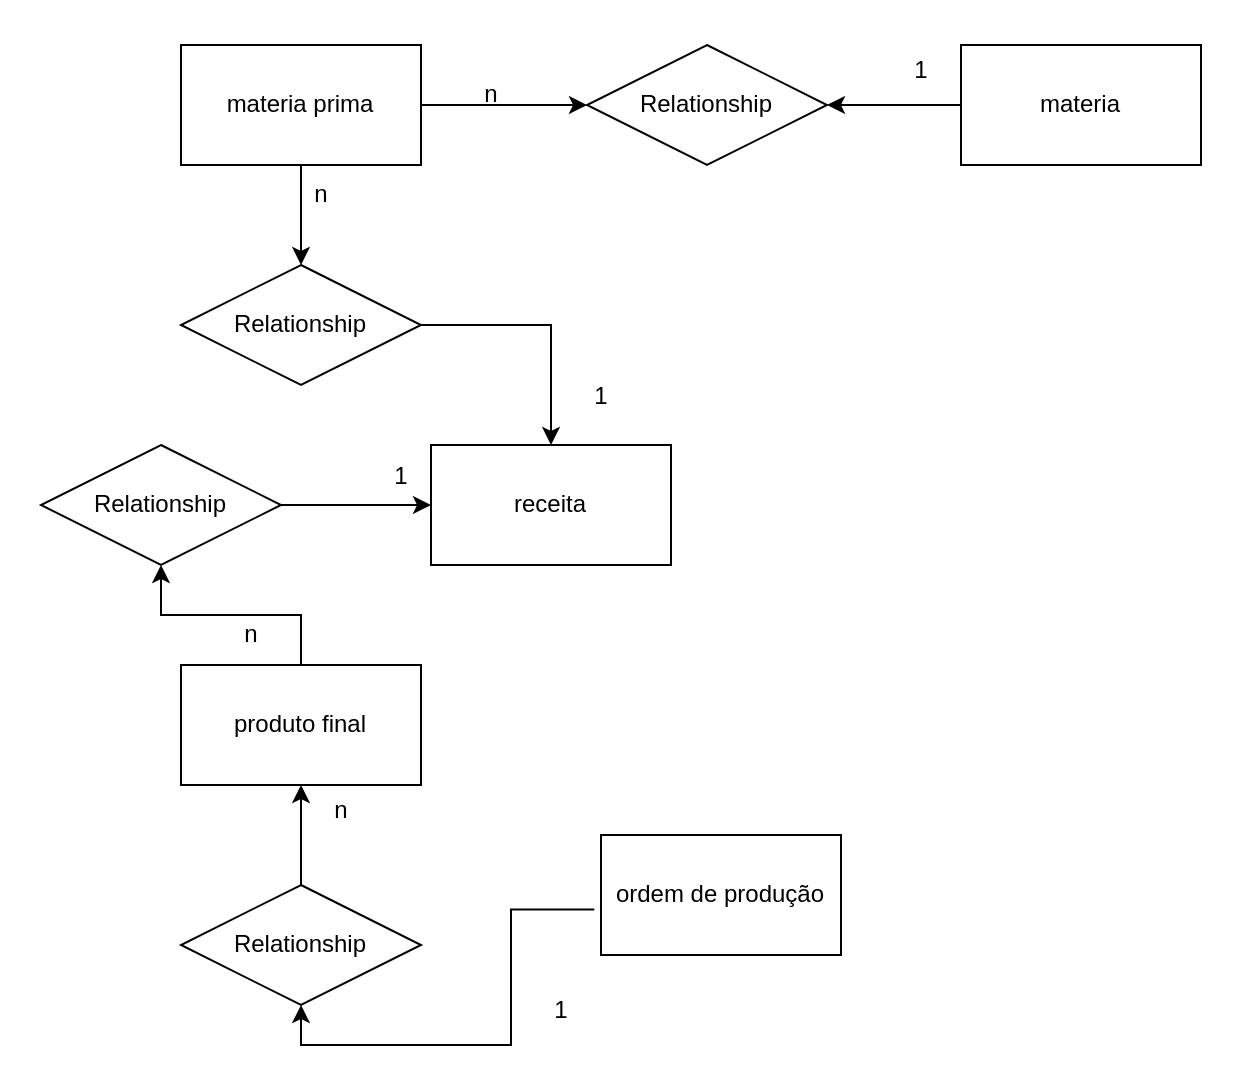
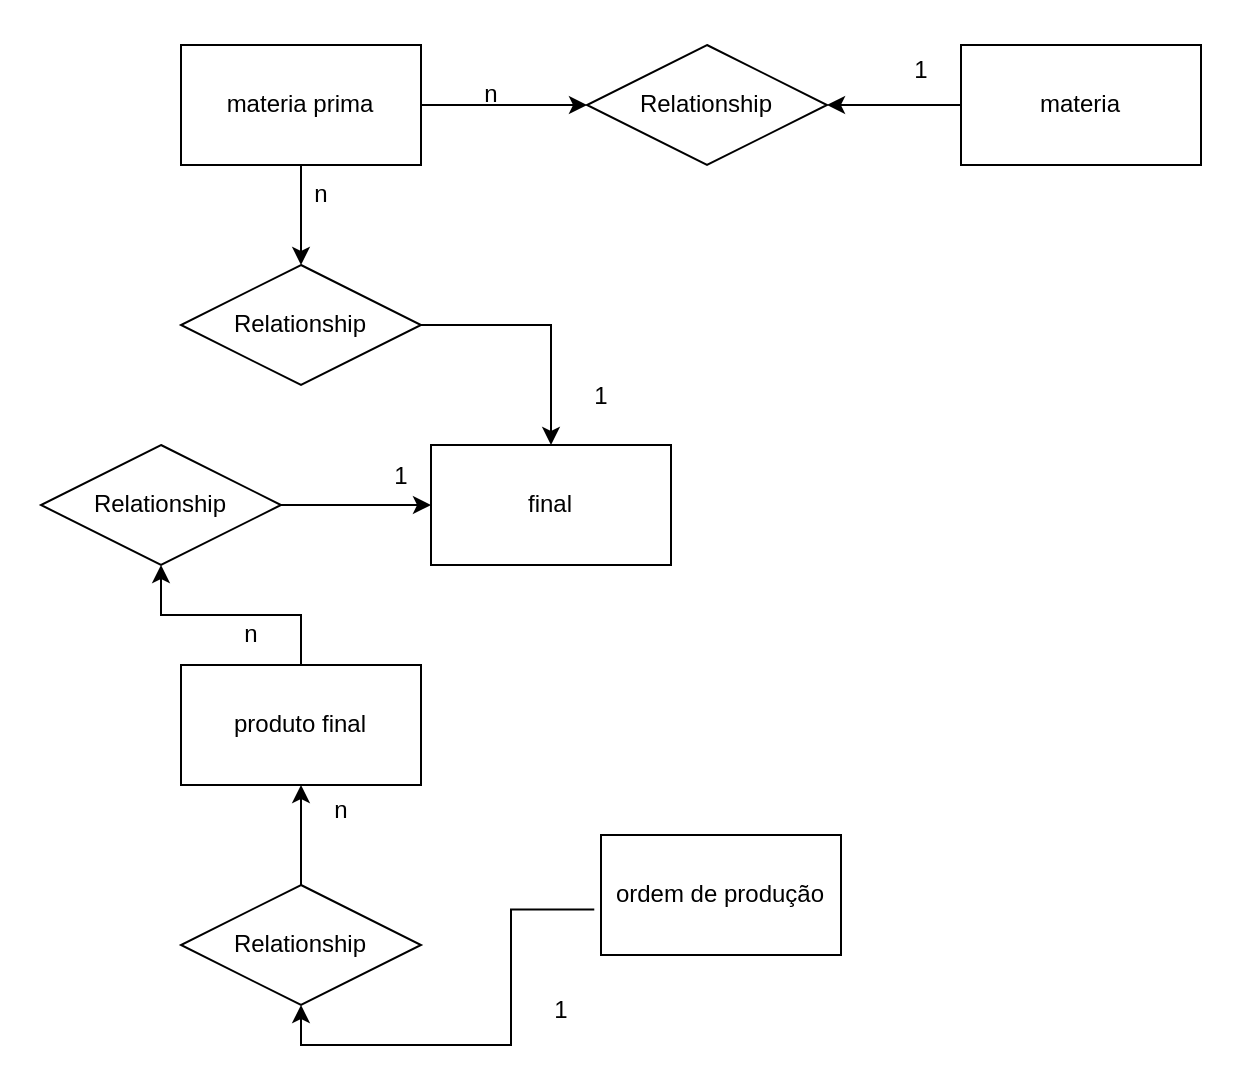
node "receita": label "receita" -> "final"
